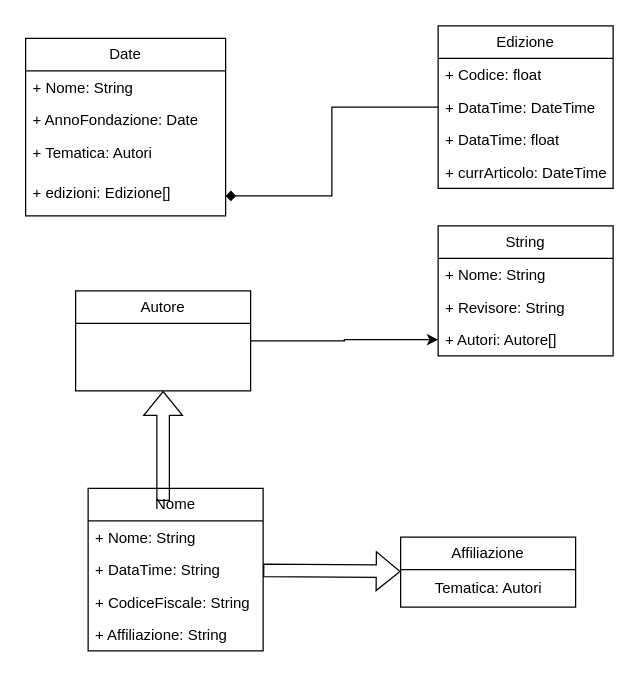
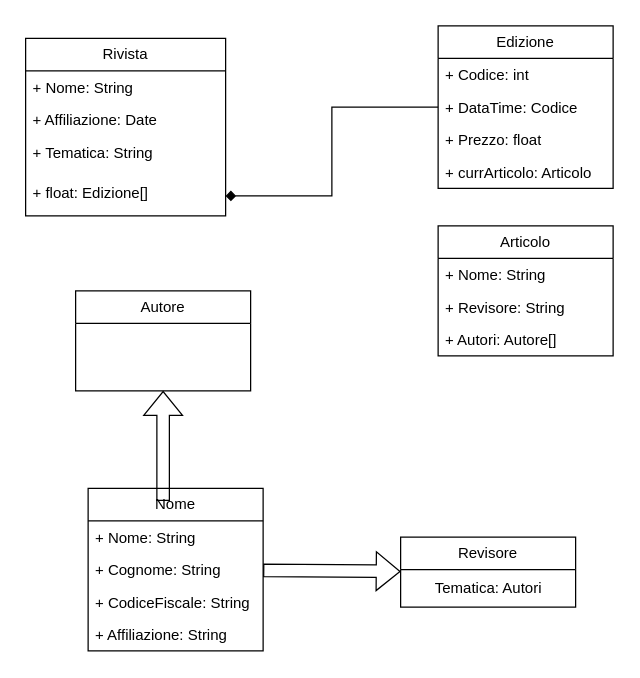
node "Date": label "Date" -> "Rivista"
node "+ Codice: float": label "+ Codice: float" -> "+ Codice: int"
node "+ DataTime: DateTime": label "+ DataTime: DateTime" -> "+ DataTime: Codice"
node "+ AnnoFondazione: Date": label "+ AnnoFondazione: Date" -> "+ Affiliazione: Date"
node "+ DataTime: float": label "+ DataTime: float" -> "+ Prezzo: float"
node "+ Tematica: Autori": label "+ Tematica: Autori" -> "+ Tematica: String"
node "+ currArticolo: DateTime": label "+ currArticolo: DateTime" -> "+ currArticolo: Articolo"
node "+ edizioni: Edizione[]": label "+ edizioni: Edizione[]" -> "+ float: Edizione[]"
node "String": label "String" -> "Articolo"
edge "Autore" -> "+ Autori: Autore[]": removed
node "Affiliazione": label "Affiliazione" -> "Revisore"
node "+ DataTime: String": label "+ DataTime: String" -> "+ Cognome: String"
